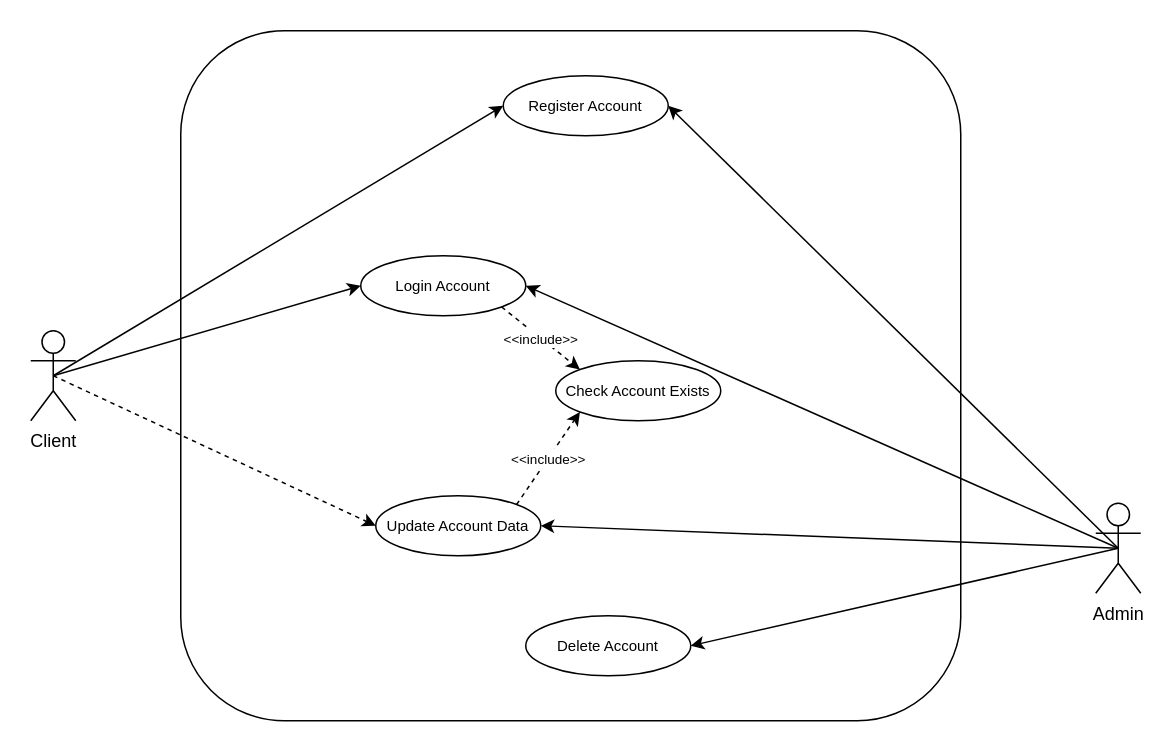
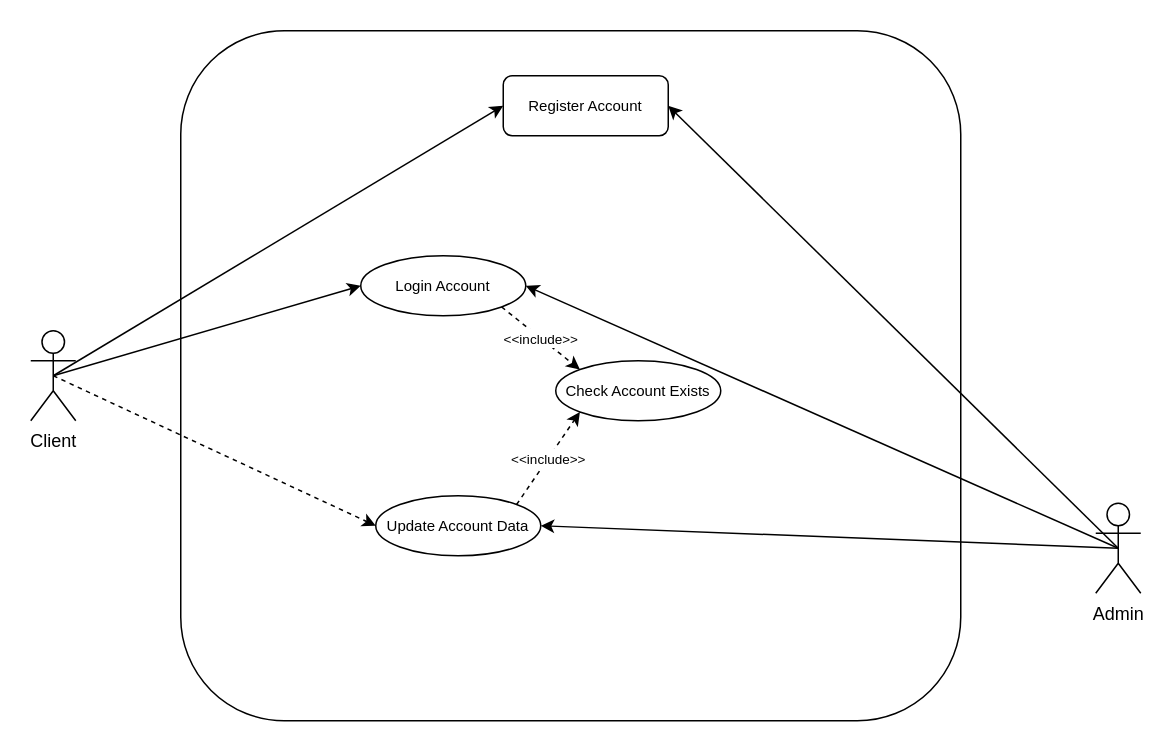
node "Register Account": shape ellipse -> rounded rectangle
edge "Admin" -> "Delete Account": removed
node "Delete Account": removed
